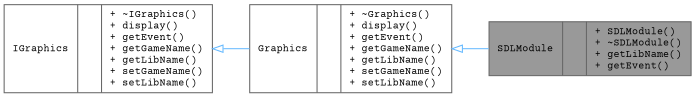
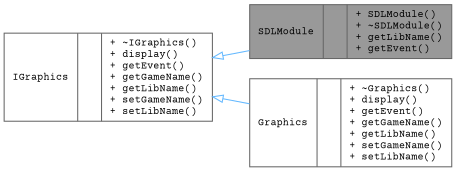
edge "SDLModule" -> "Graphics": now "SDLModule" -> "IGraphics"
